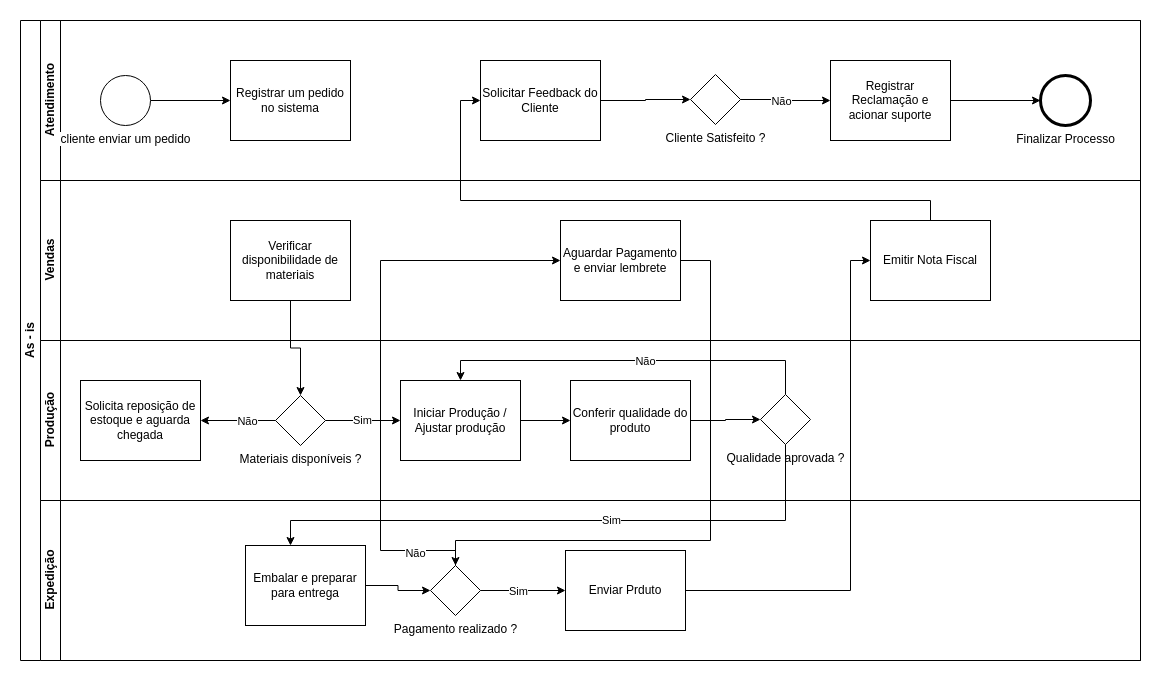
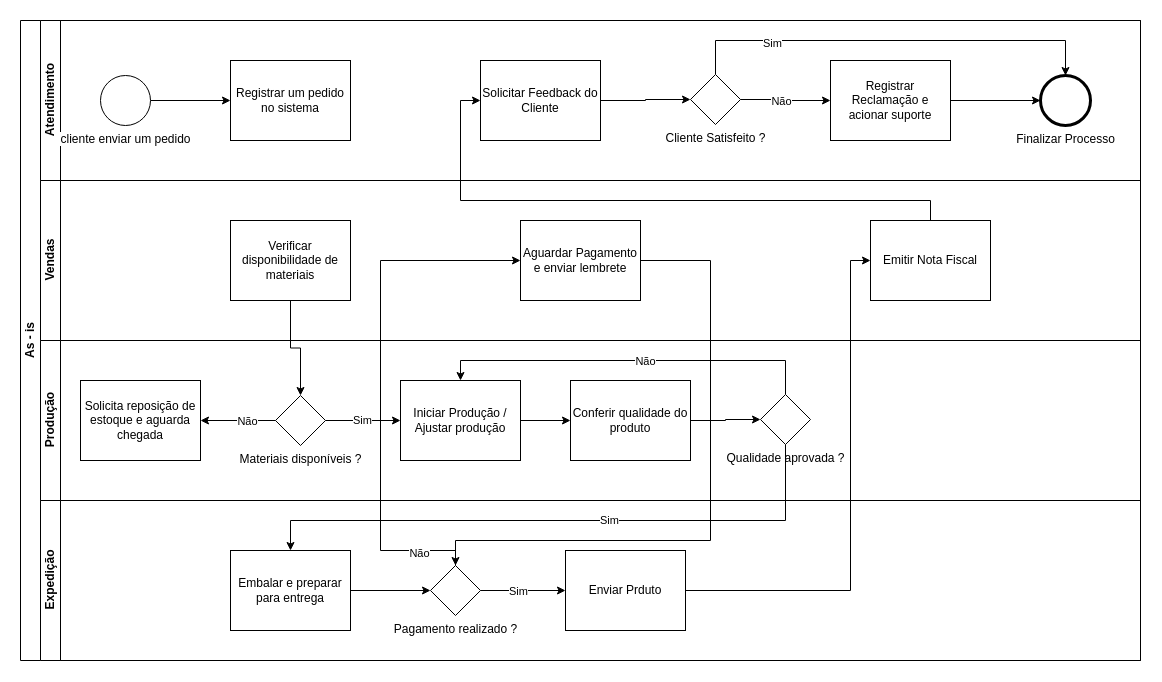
edge "Cliente Satisfeito ?" -> "Finalizar Processo": added, label "Sim"
node "Aguardar Pagamento e enviar lembrete": moved (621, 261) -> (581, 261)
node "Embalar e preparar para entrega": moved (306, 586) -> (291, 591)
